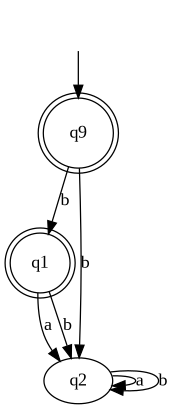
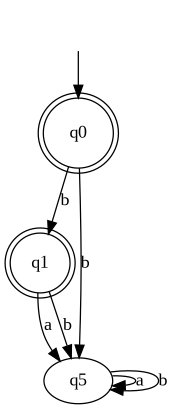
node "q9": label "q9" -> "q0"
node "q2": label "q2" -> "q5"
